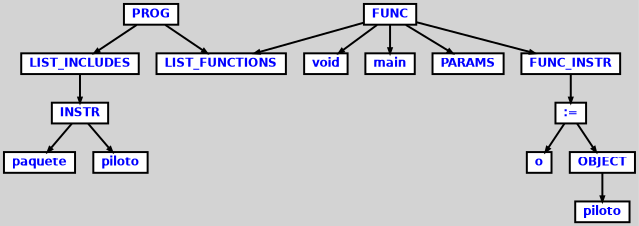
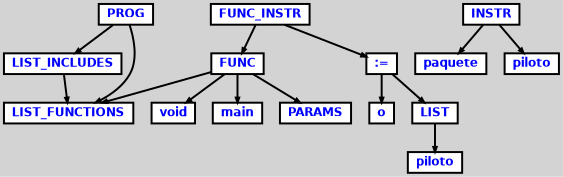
edge "FUNC" -> "FUNC_INSTR": reversed
edge "LIST_INCLUDES" -> "INSTR": now "LIST_INCLUDES" -> "LIST_FUNCTIONS"
node "OBJECT": label "OBJECT" -> "LIST"
